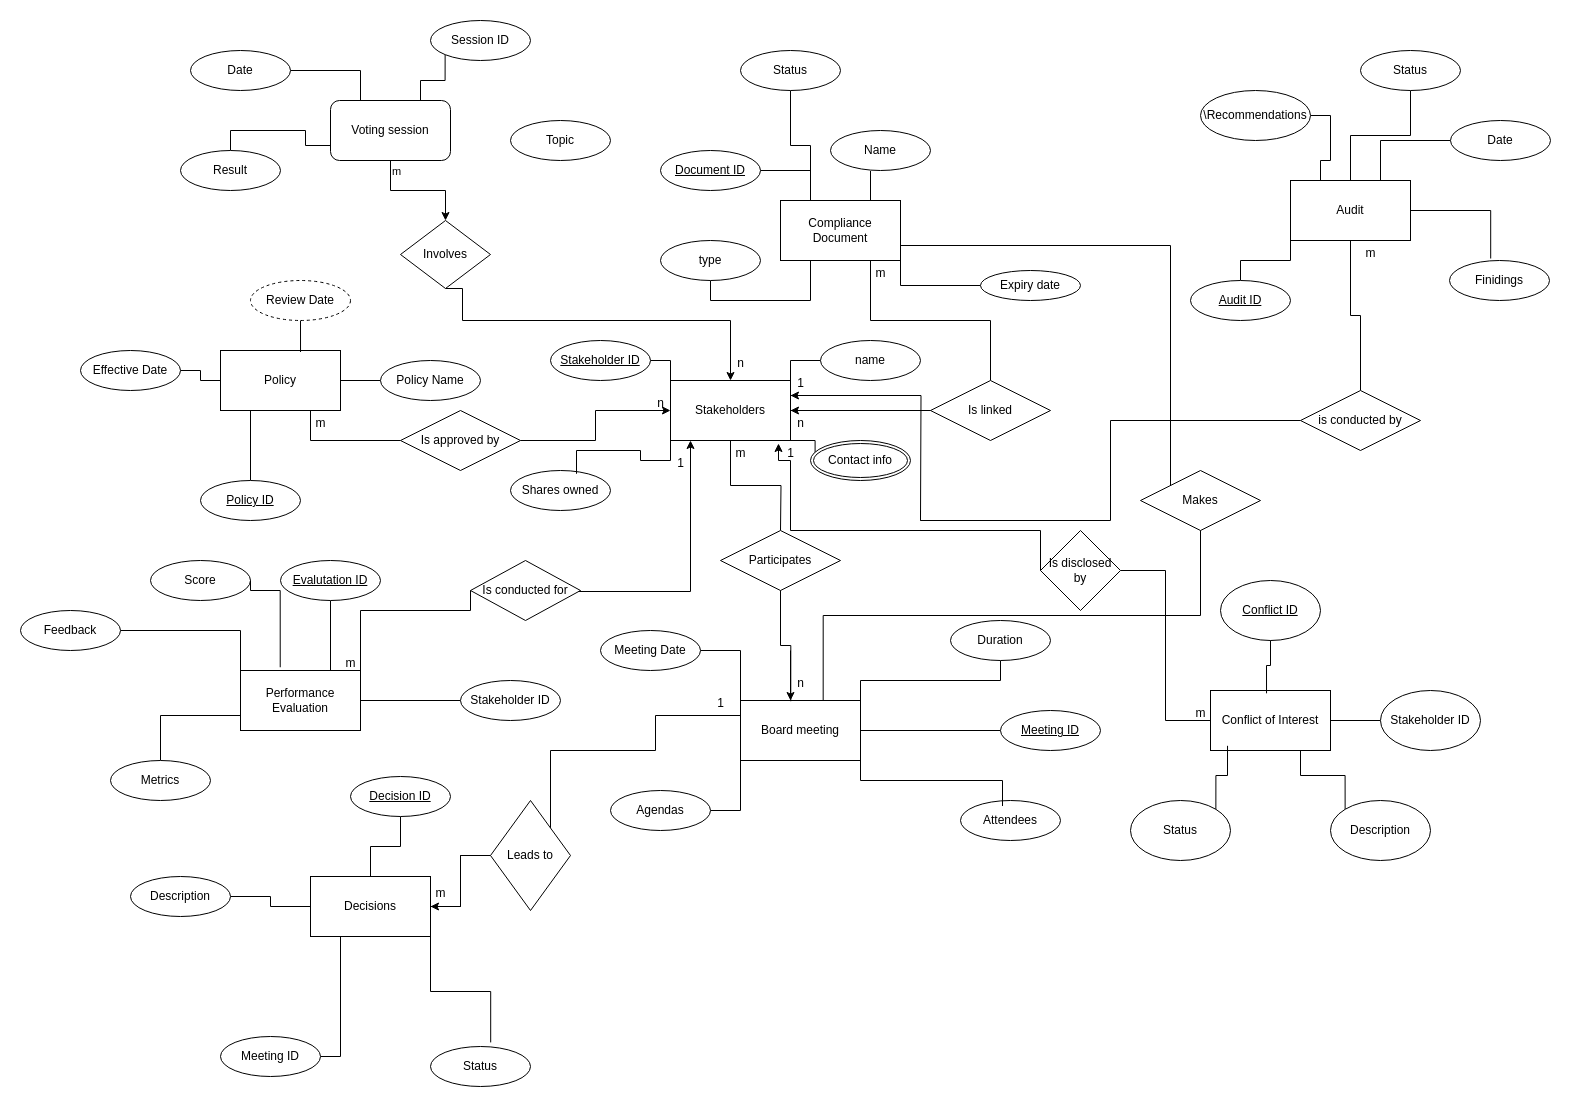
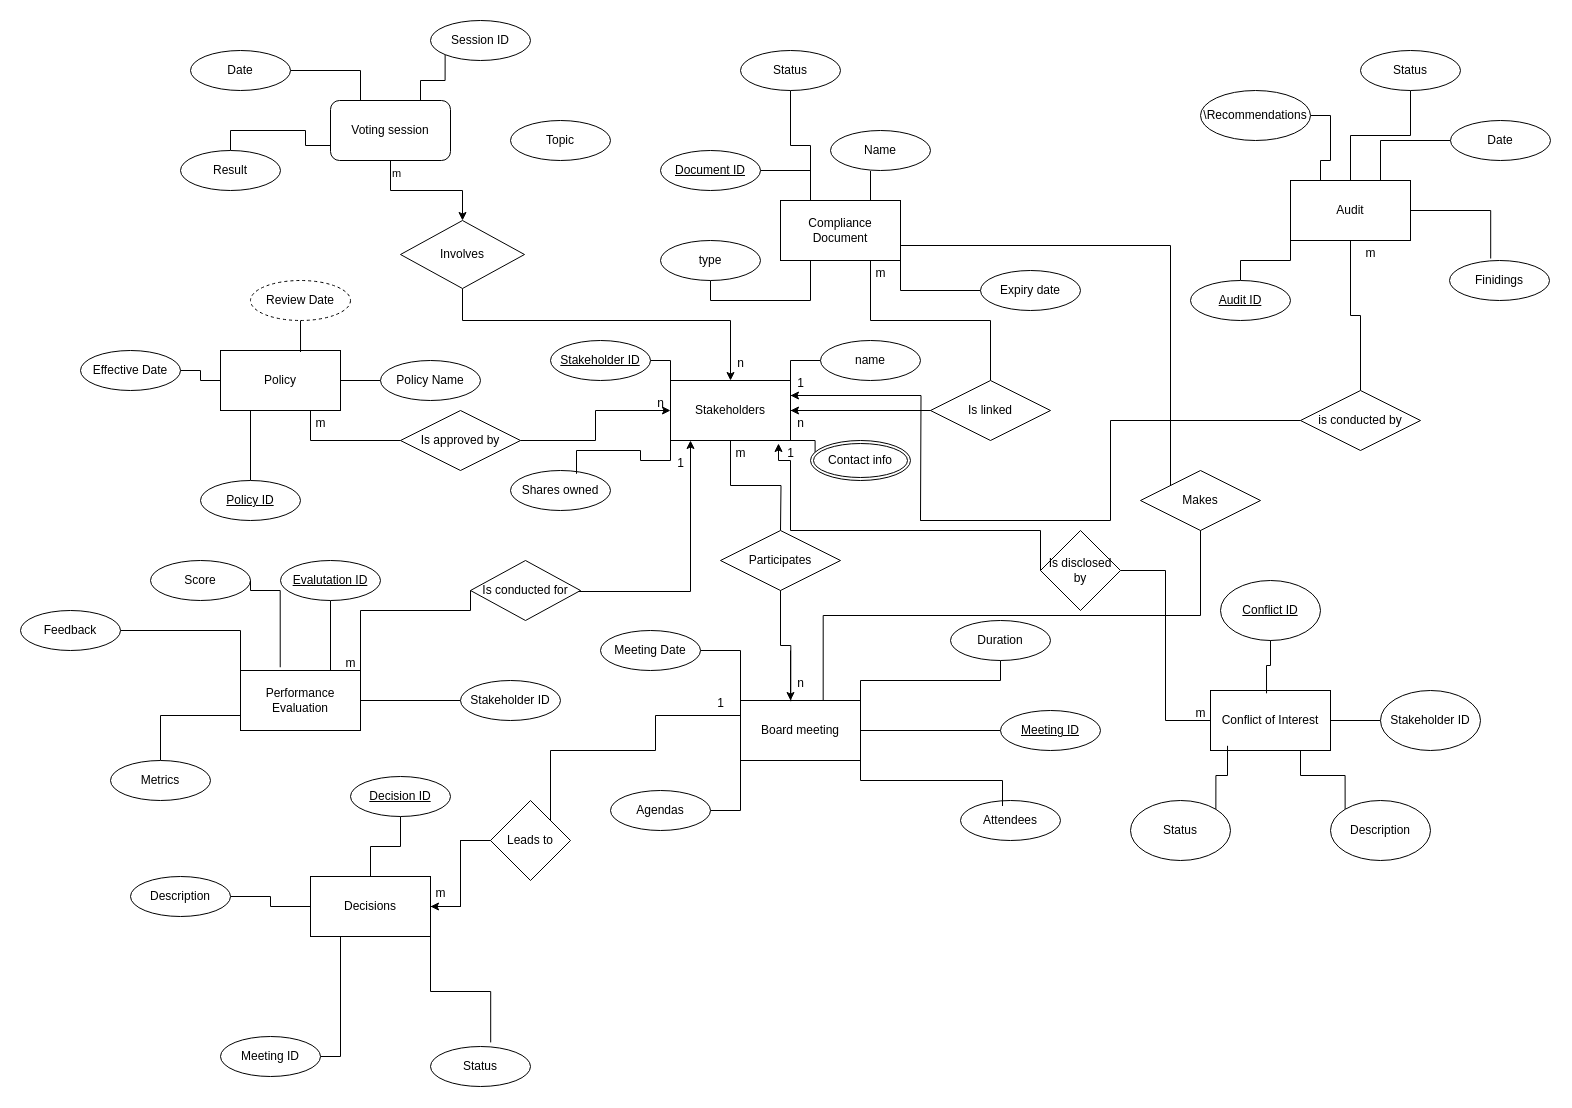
node "Involves": size 90x68 -> 124x68
node "Expiry date": size 100x30 -> 100x40
node "Leads to": size 80x110 -> 80x80
